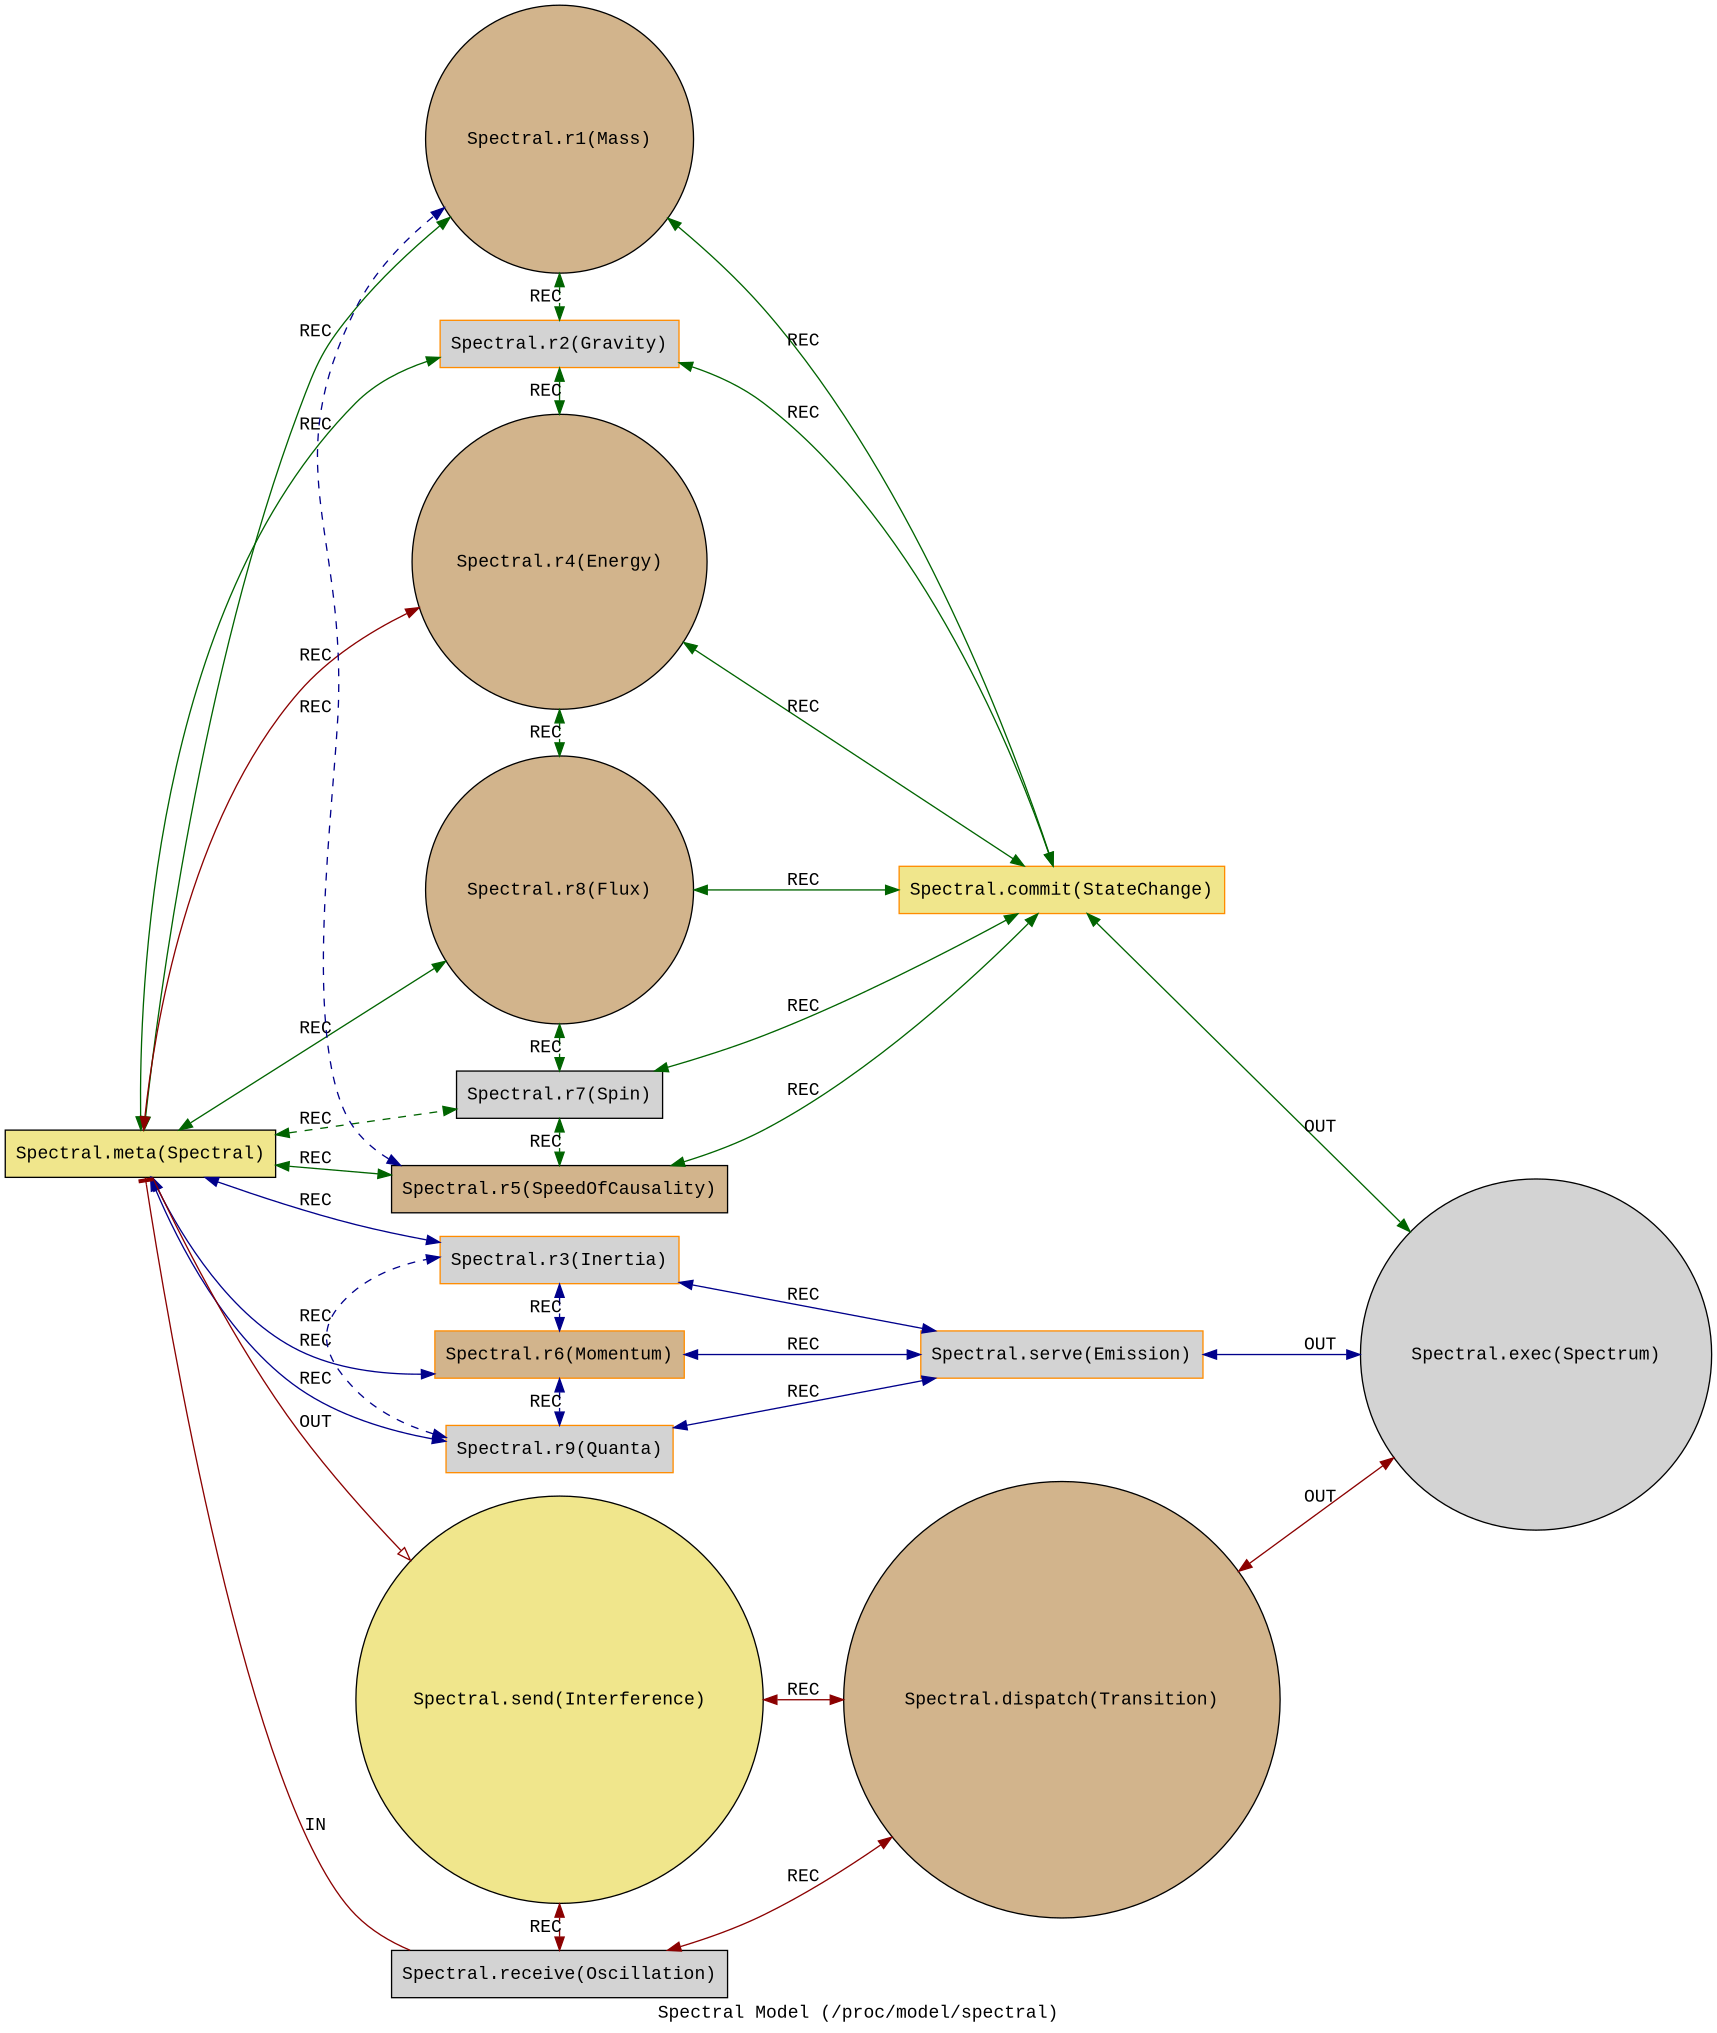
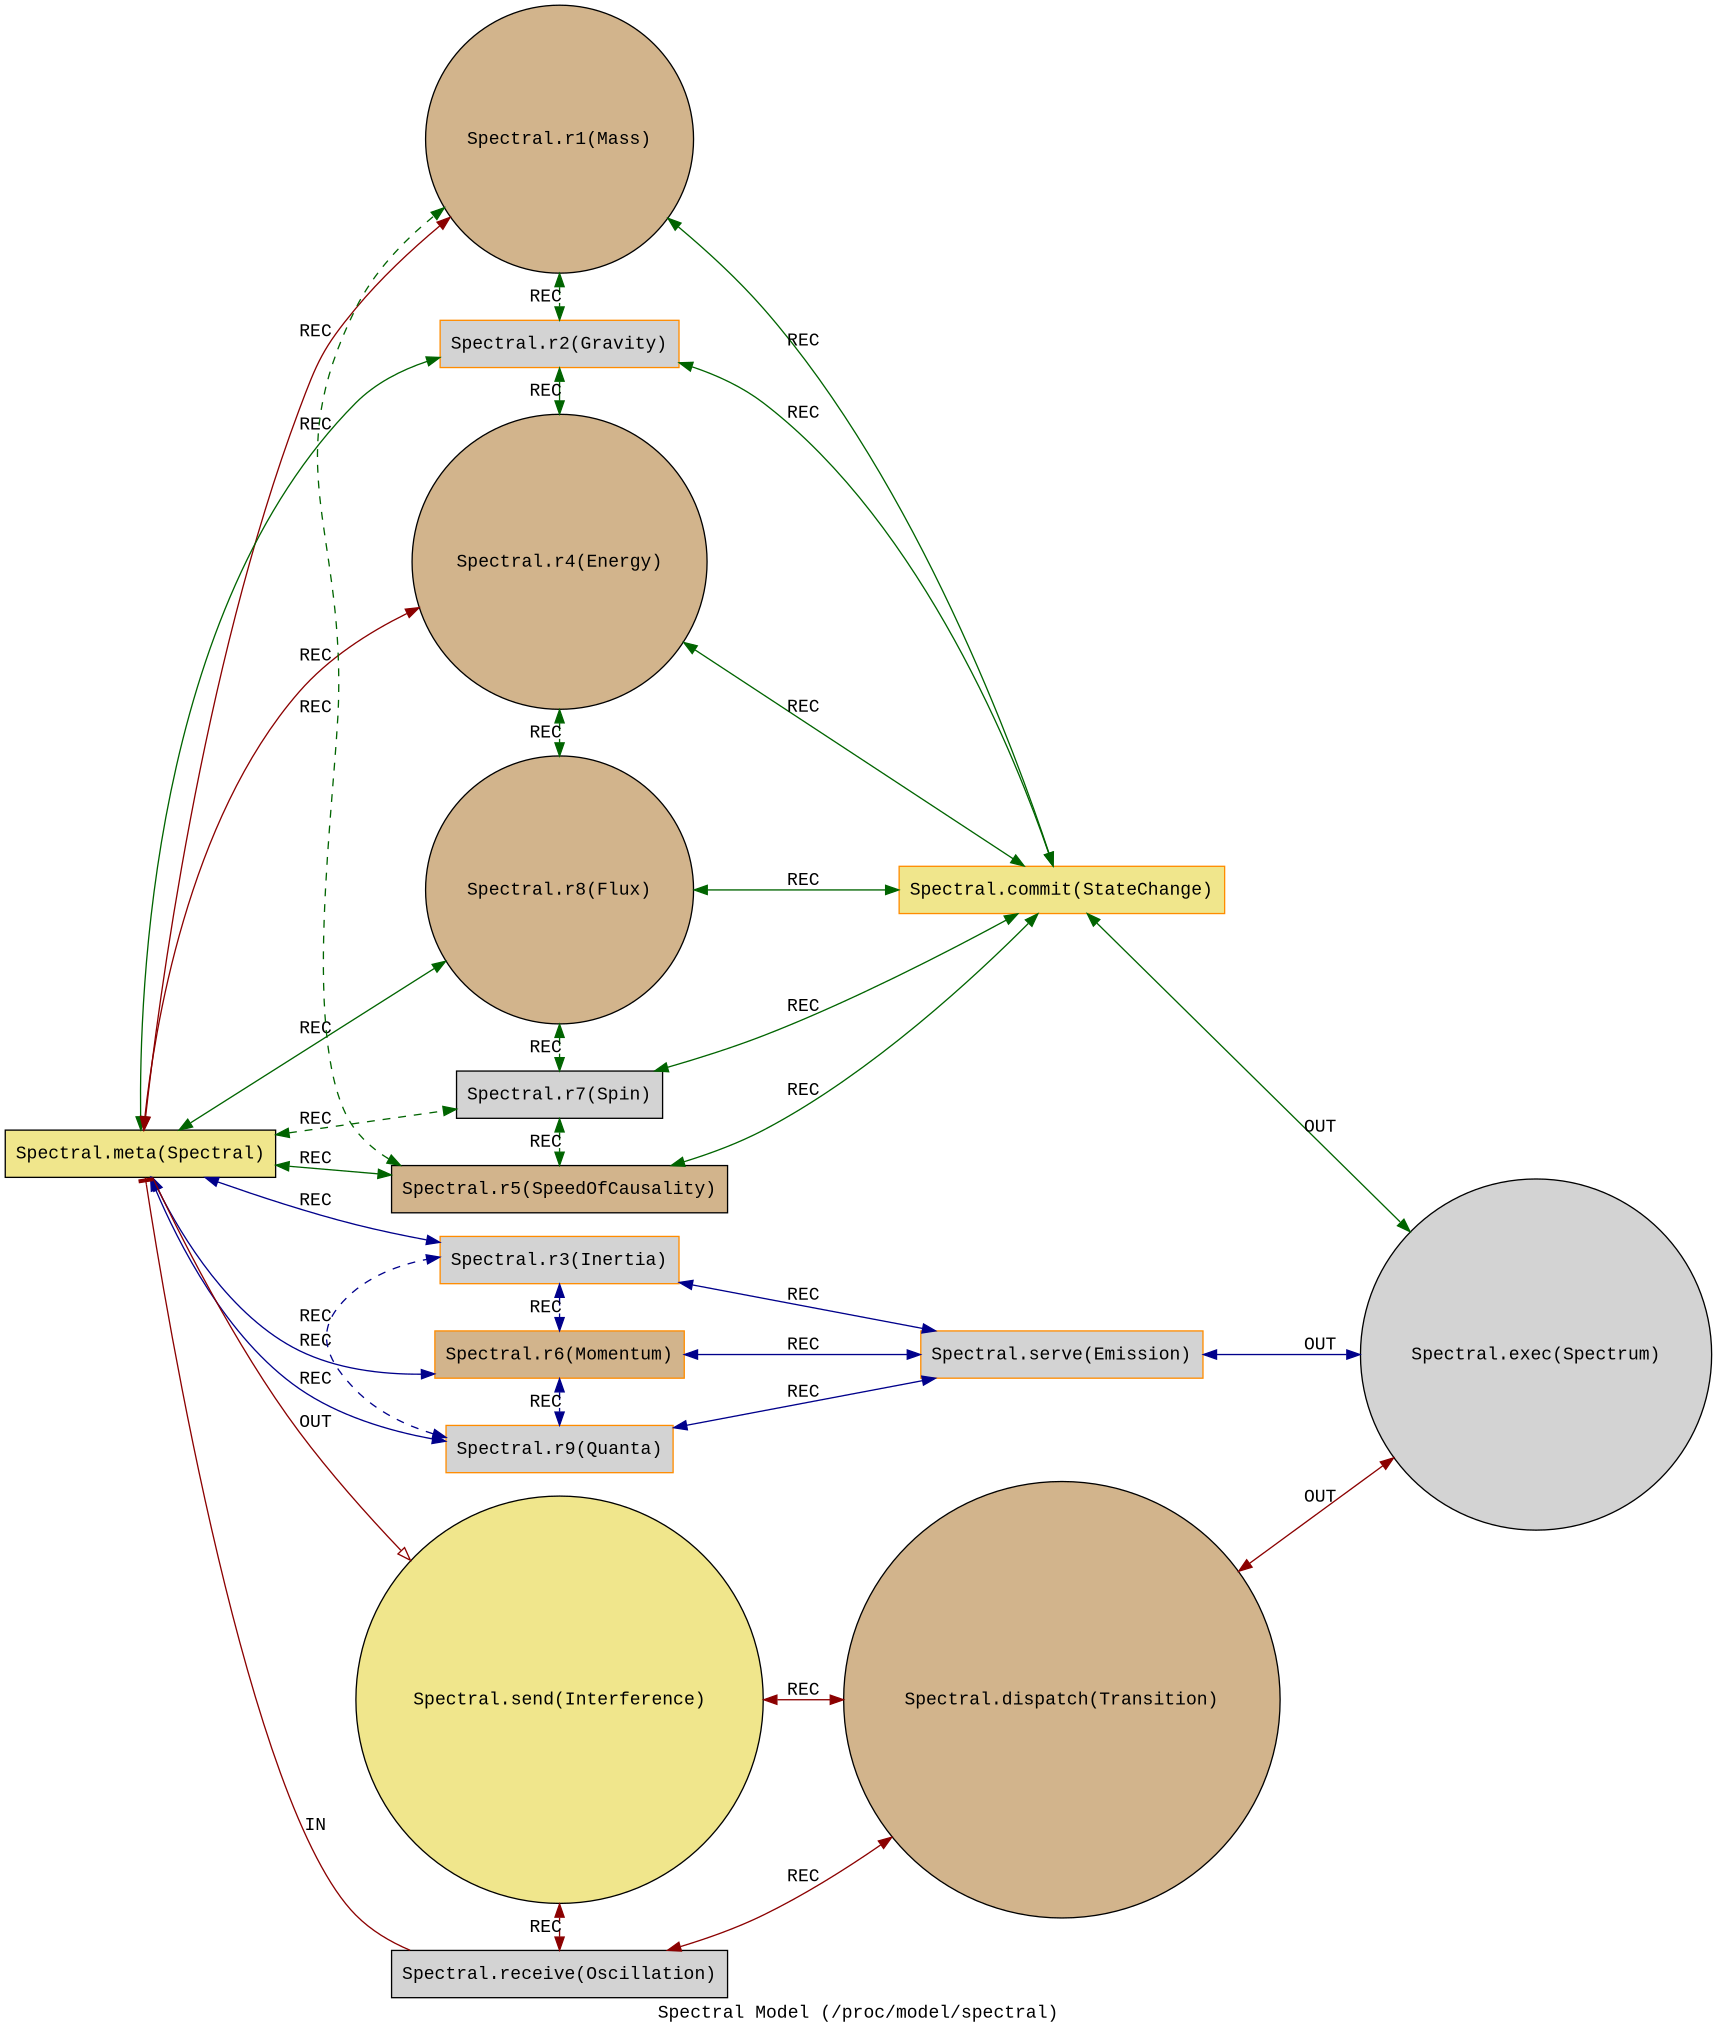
edge "Spectral.r1(Mass)" -- "Spectral.meta(Spectral)": color darkgreen -> darkred
edge "Spectral.r1(Mass)" -- "Spectral.r5(SpeedOfCausality)": color darkblue -> darkgreen
